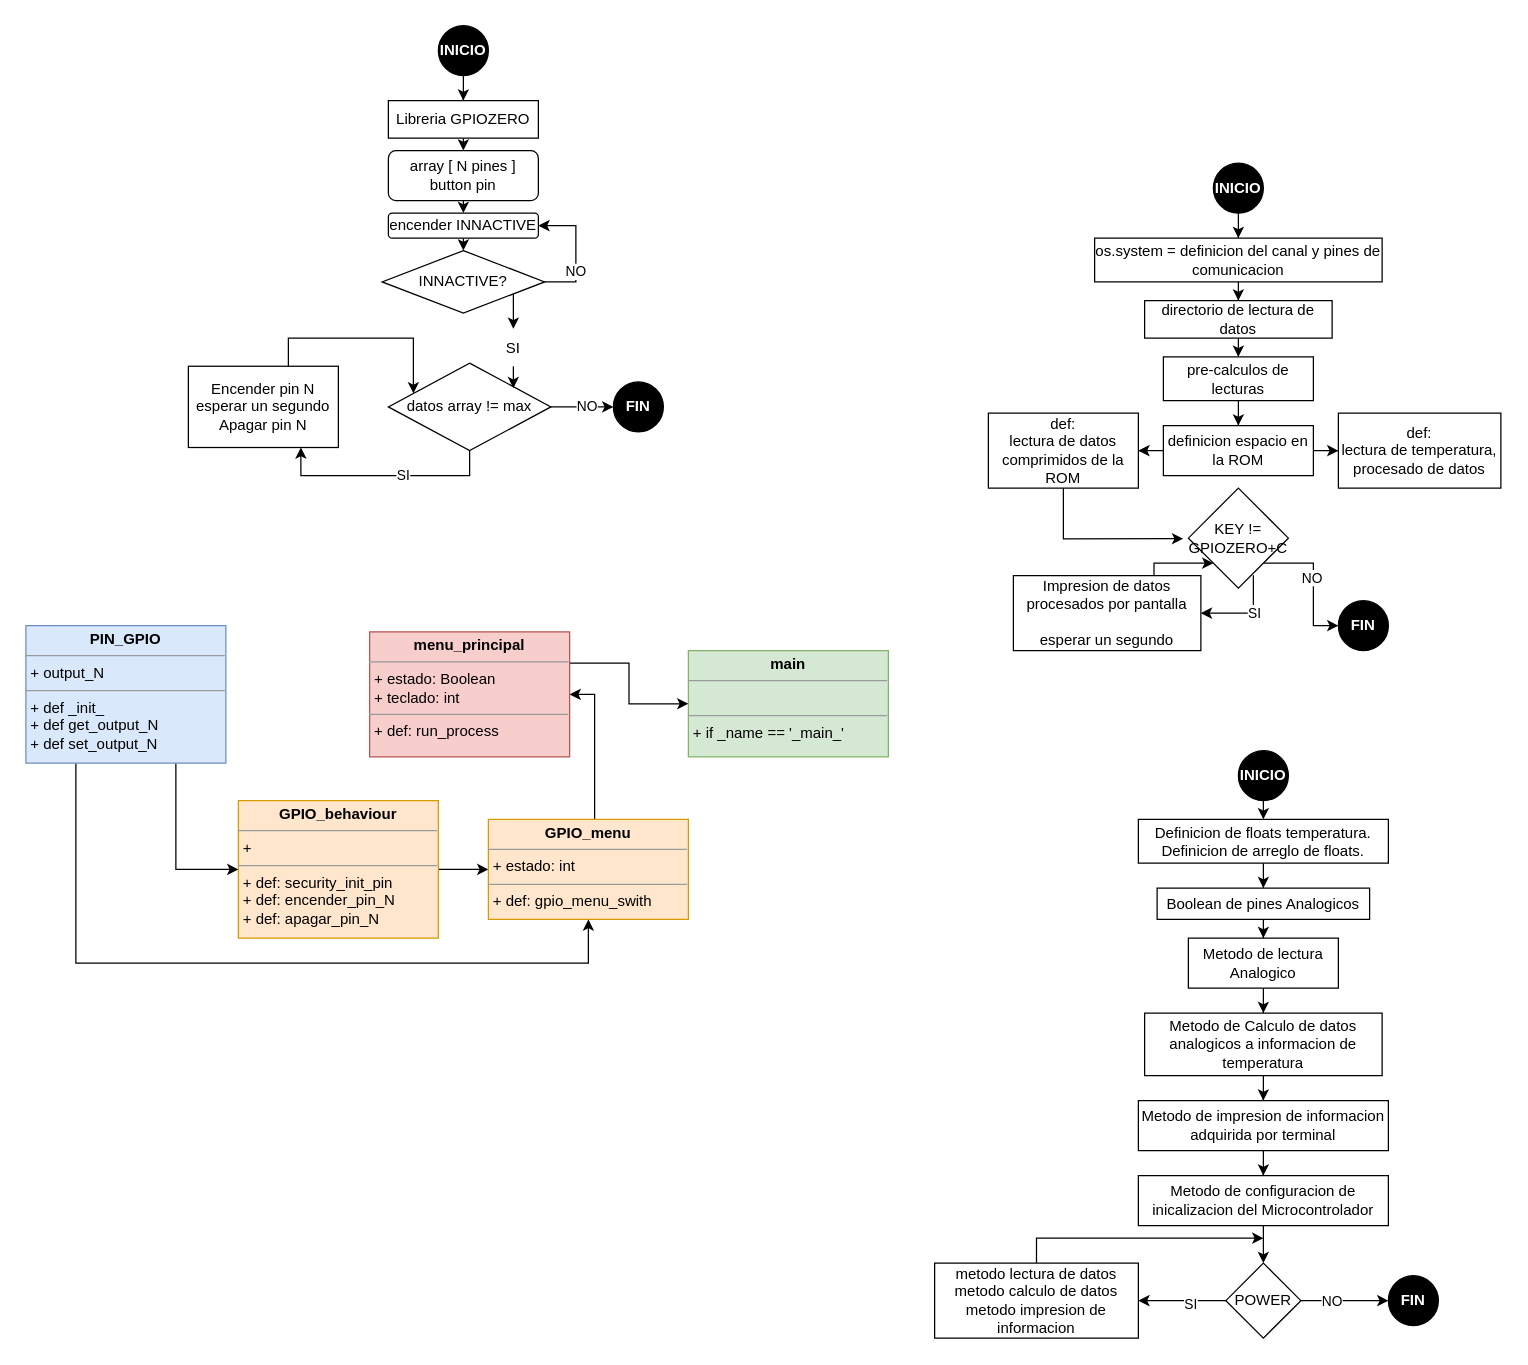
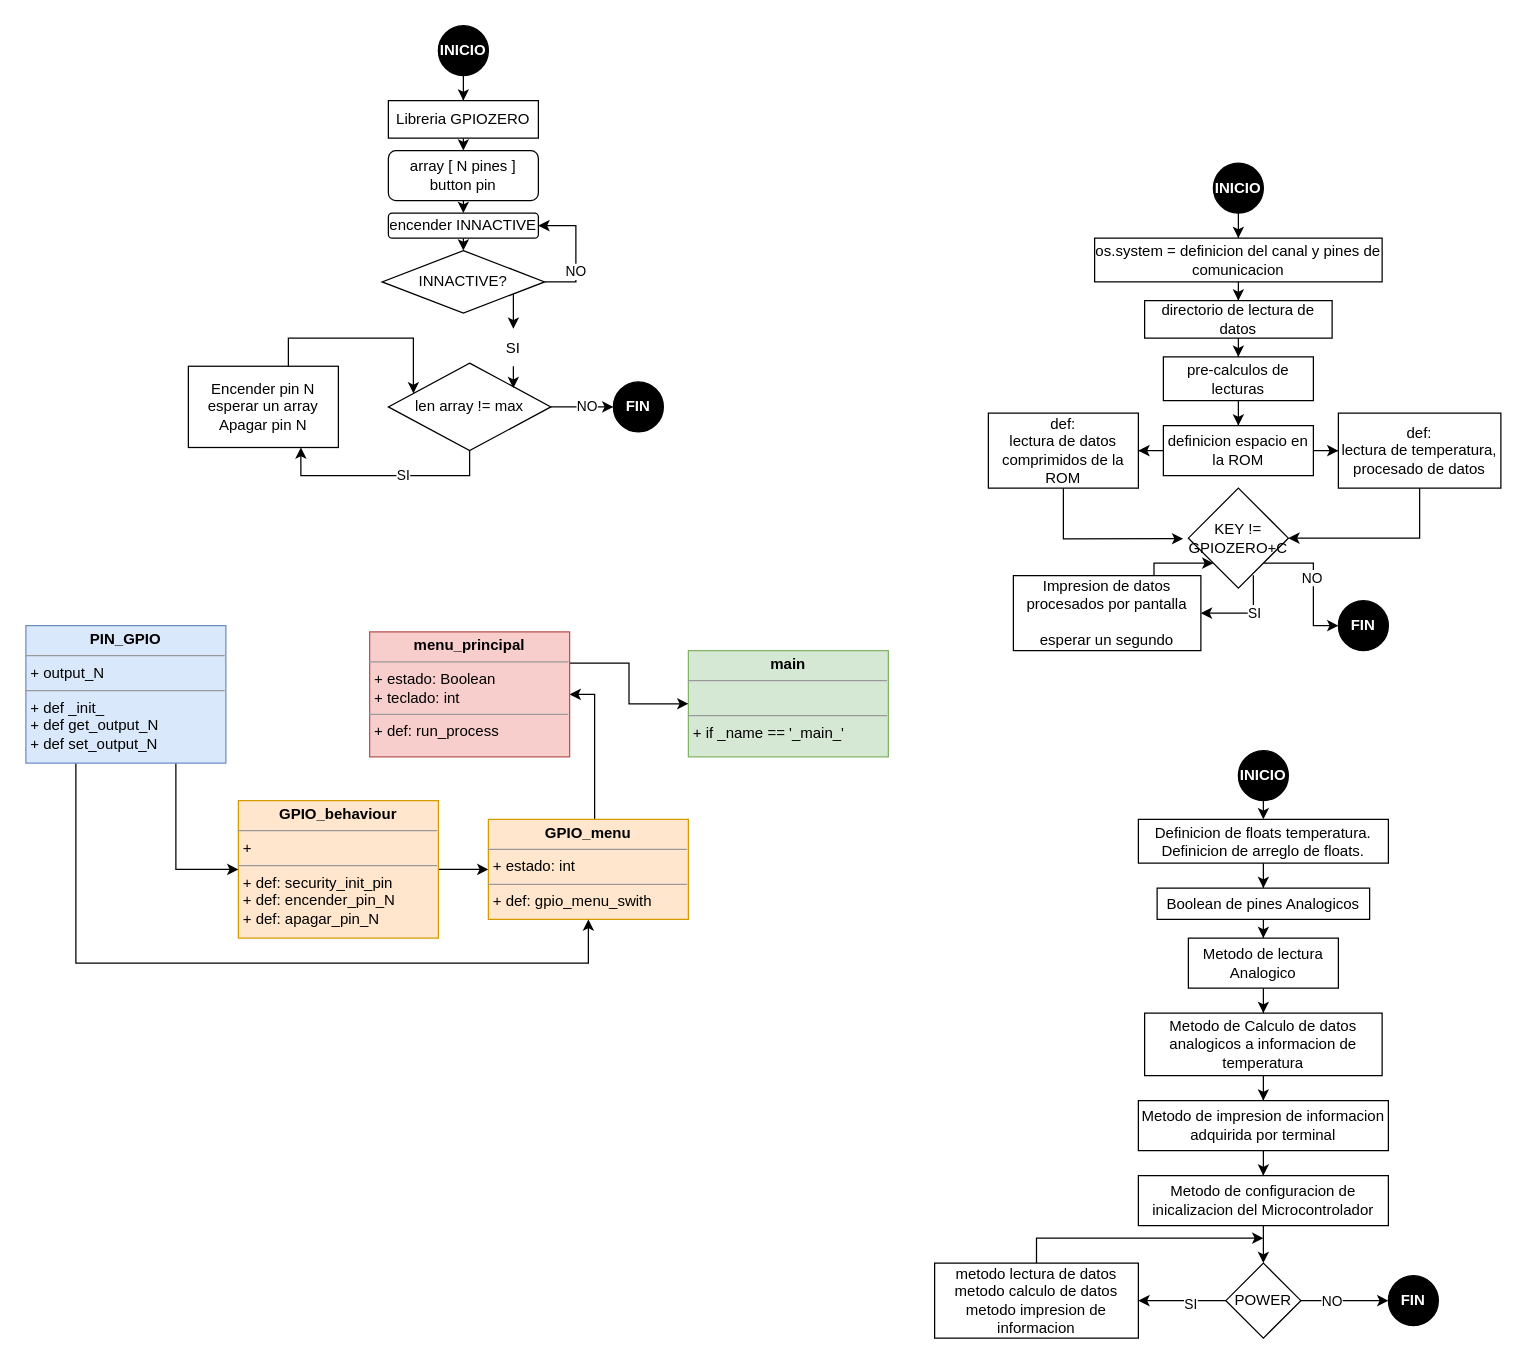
node "Encender pin N esperar un segundo Apagar pin N": label "Encender pin N esperar un segundo Apagar pin N" -> "Encender pin N esperar un array Apagar pin N"
node "datos array != max": label "datos array != max" -> "len array != max"
edge "def: lectura de temperatura, procesado de datos" -> "KEY != GPIOZERO+C": added
